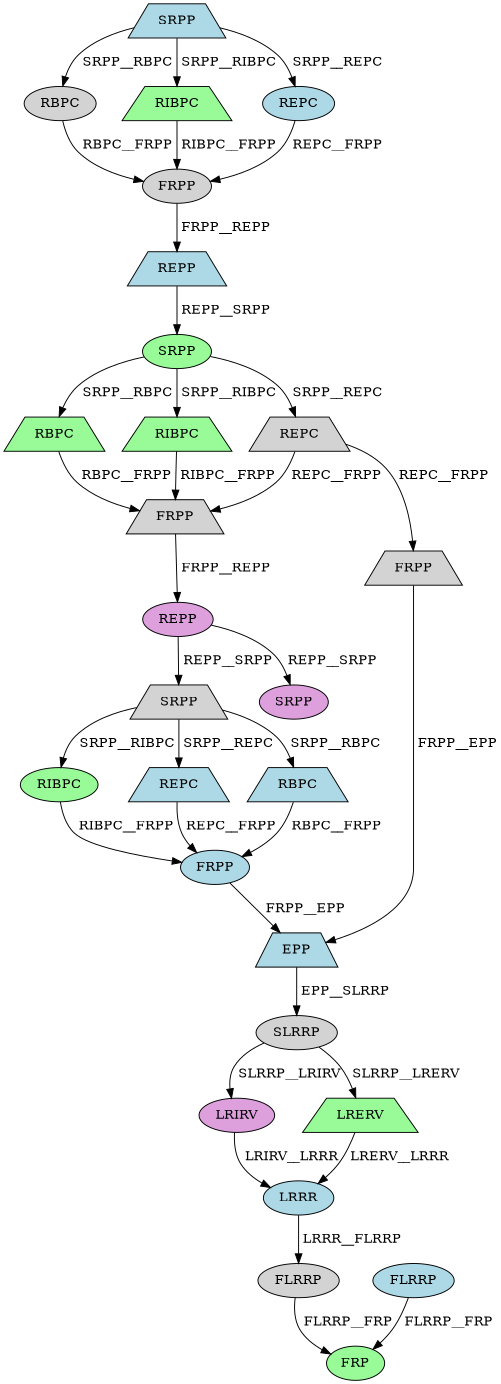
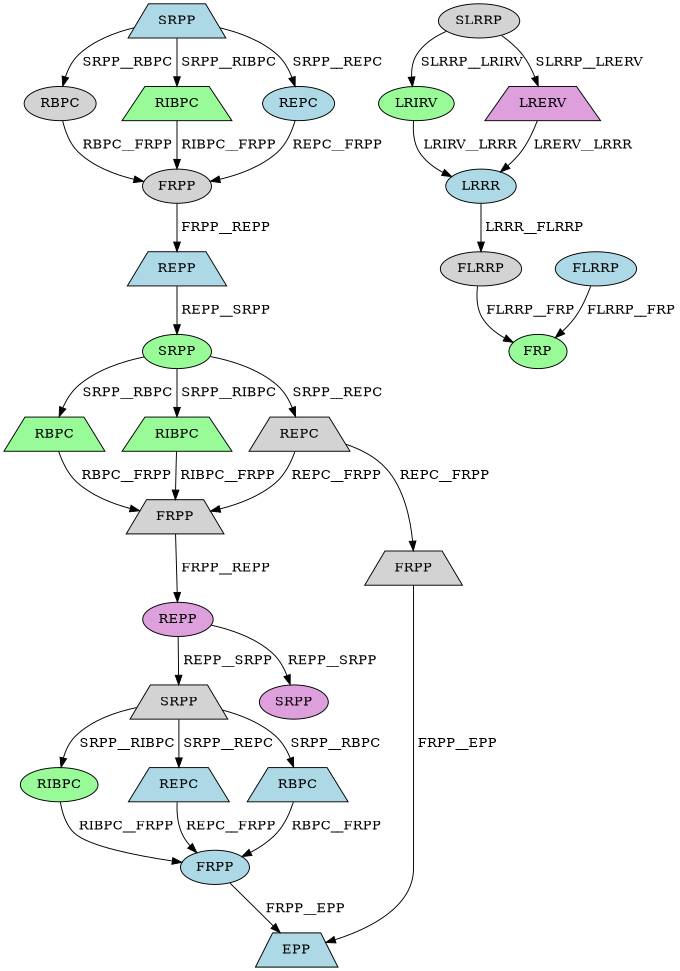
edge "EPP" -> "SLRRP": removed, label "EPP__SLRRP"
node "LRIRV": fillcolor plum -> palegreen
node "LRERV": fillcolor palegreen -> plum
